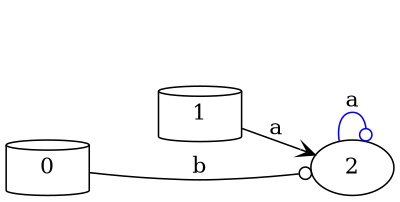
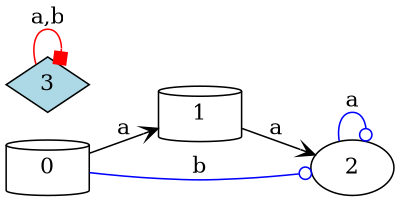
node "3": added
edge "0" -> "1": added, label "a"
edge "0" -> "2": color black -> blue
